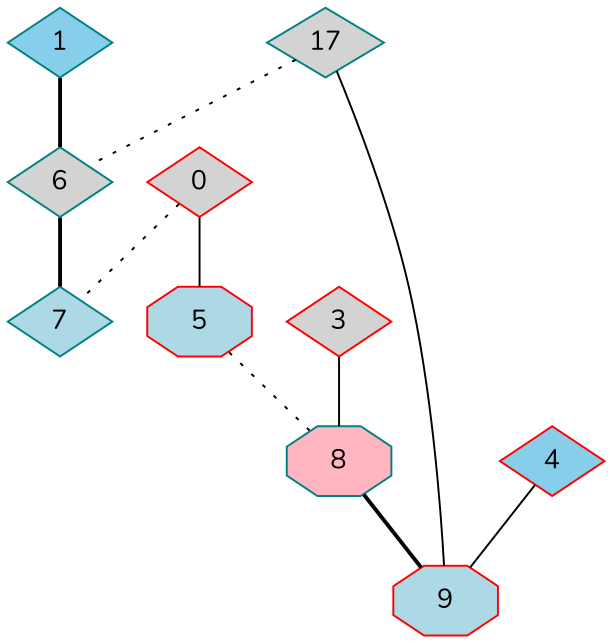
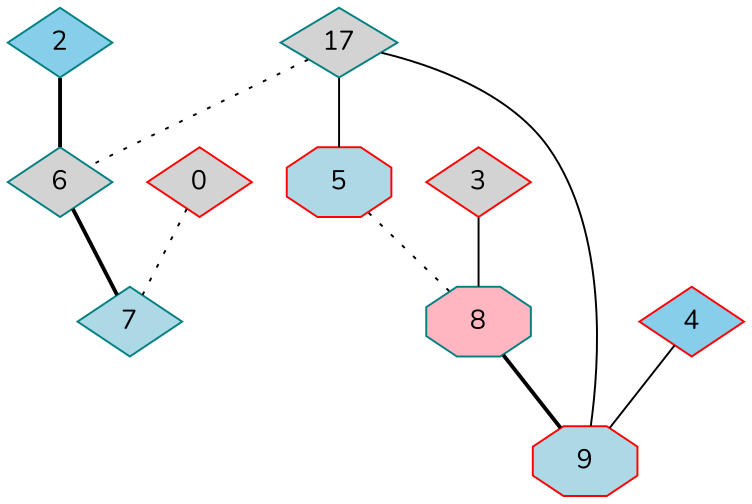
node "1": label "1" -> "2"
edge "0" -- "5": now "17" -- "5"
